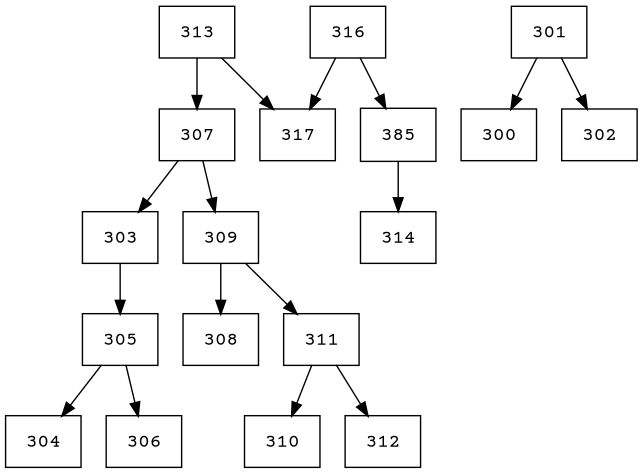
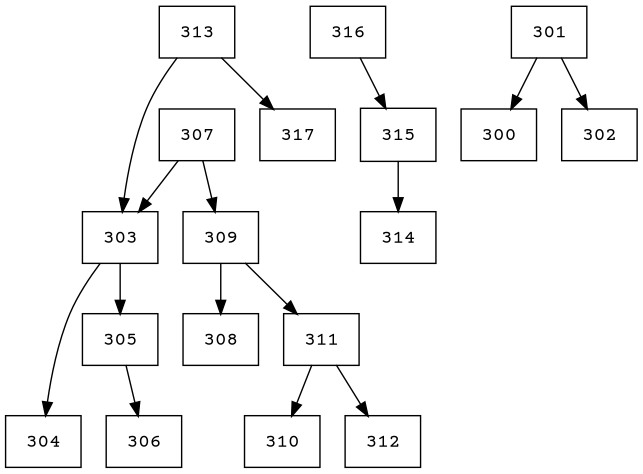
edge "313" -> "307": now "313" -> "303"
edge "316" -> "317": removed
node "385": label "385" -> "315"
edge "305" -> "304": now "303" -> "304"
